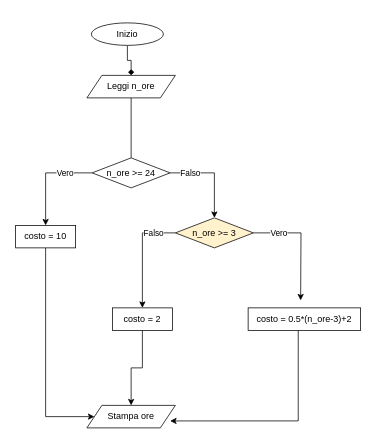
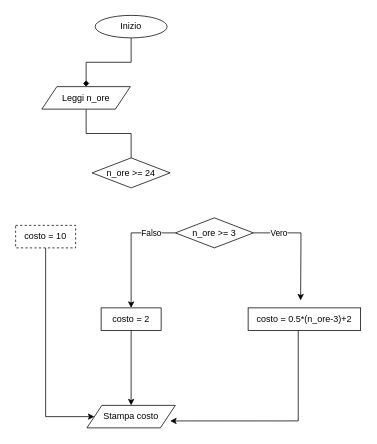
node "Inizio": moved (127, 34) -> (131, 27)
node "Leggi n_ore": moved (131, 87) -> (86, 98)
edge "n_ore >= 24" -> "n_ore >= 3": removed, label "Falso"
edge "n_ore >= 24" -> "costo = 10": removed, label "Vero"
node "n_ore >= 3": fillcolor #fff2cc -> #ffffff
node "costo = 10": style solid -> dashed
node "costo = 2": moved (142, 319) -> (131, 319)
node "Stampa ore": label "Stampa ore" -> "Stampa costo"
